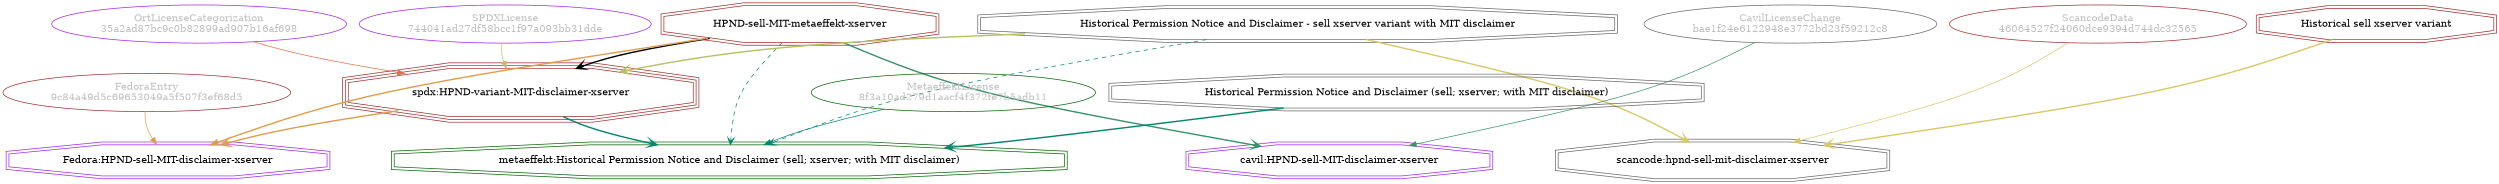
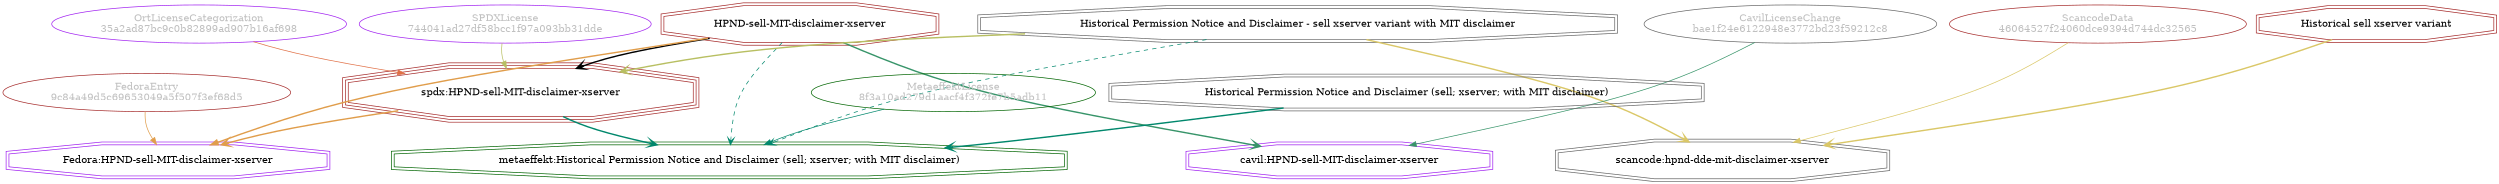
node "HPND-sell-MIT-metaeffekt-xserver": label "HPND-sell-MIT-metaeffekt-xserver" -> "HPND-sell-MIT-disclaimer-xserver"
node "spdx:HPND-variant-MIT-disclaimer-xserver": label "spdx:HPND-variant-MIT-disclaimer-xserver" -> "spdx:HPND-sell-MIT-disclaimer-xserver"
node "scancode:hpnd-sell-mit-disclaimer-xserver": label "scancode:hpnd-sell-mit-disclaimer-xserver" -> "scancode:hpnd-dde-mit-disclaimer-xserver"
